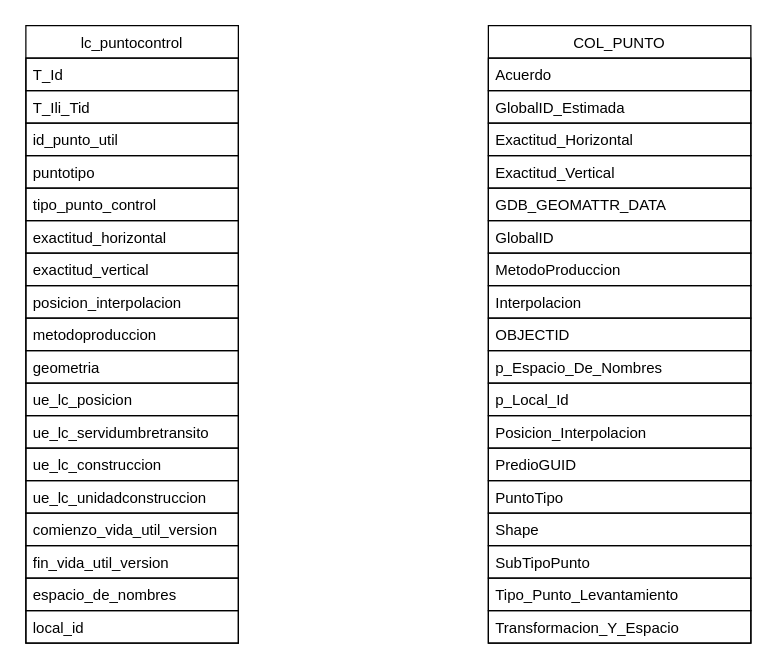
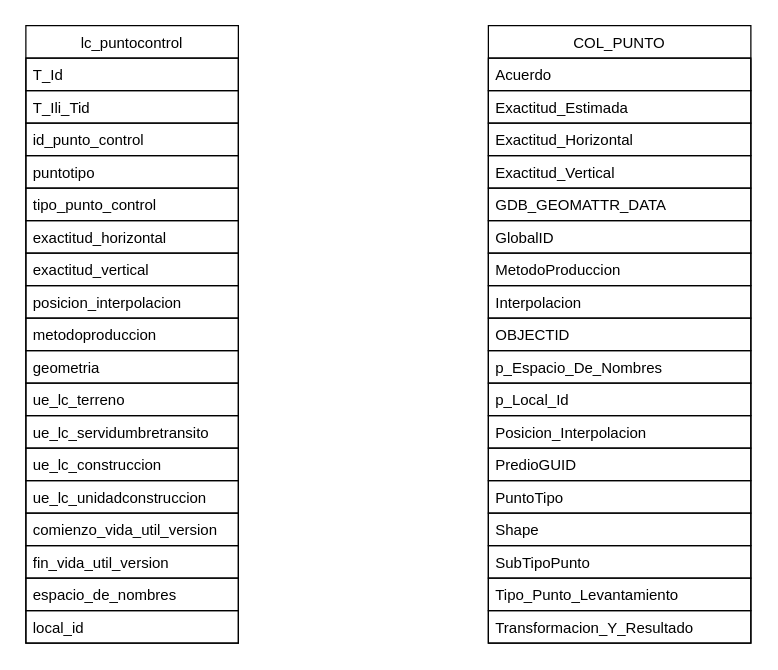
node "GlobalID_Estimada": label "GlobalID_Estimada" -> "Exactitud_Estimada"
node "id_punto_util": label "id_punto_util" -> "id_punto_control"
node "ue_lc_posicion": label "ue_lc_posicion" -> "ue_lc_terreno"
node "Transformacion_Y_Espacio": label "Transformacion_Y_Espacio" -> "Transformacion_Y_Resultado"
